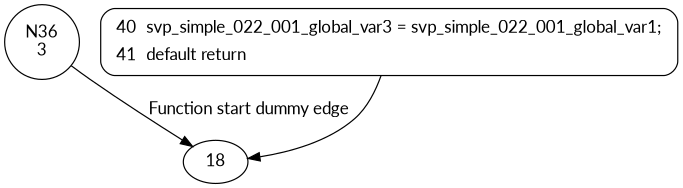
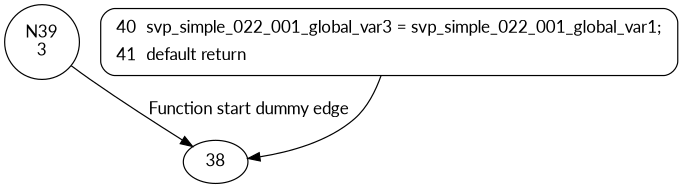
node "N36 3": label "N36 3" -> "N39 3"
node "18": label "18" -> "38"
